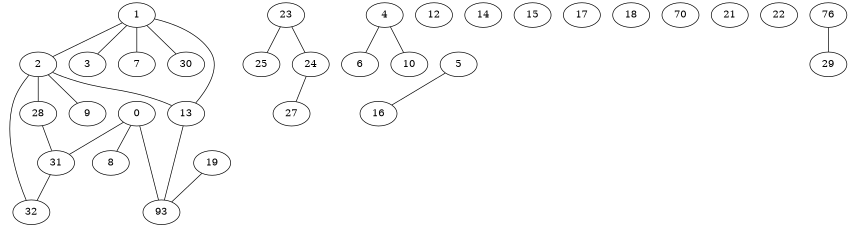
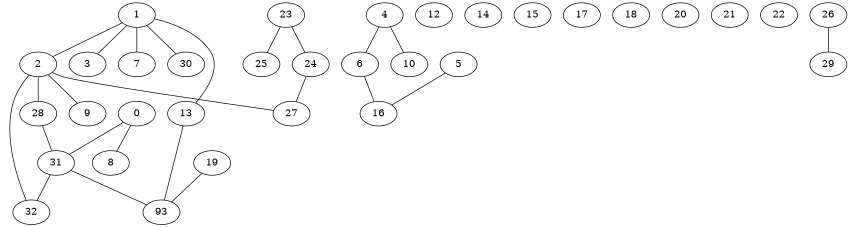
node "70": label "70" -> "20"
node "76": label "76" -> "26"
edge "2" -- "13": now "2" -- "27"
edge "6" -- "16": added
edge "0" -- "93": now "31" -- "93"
